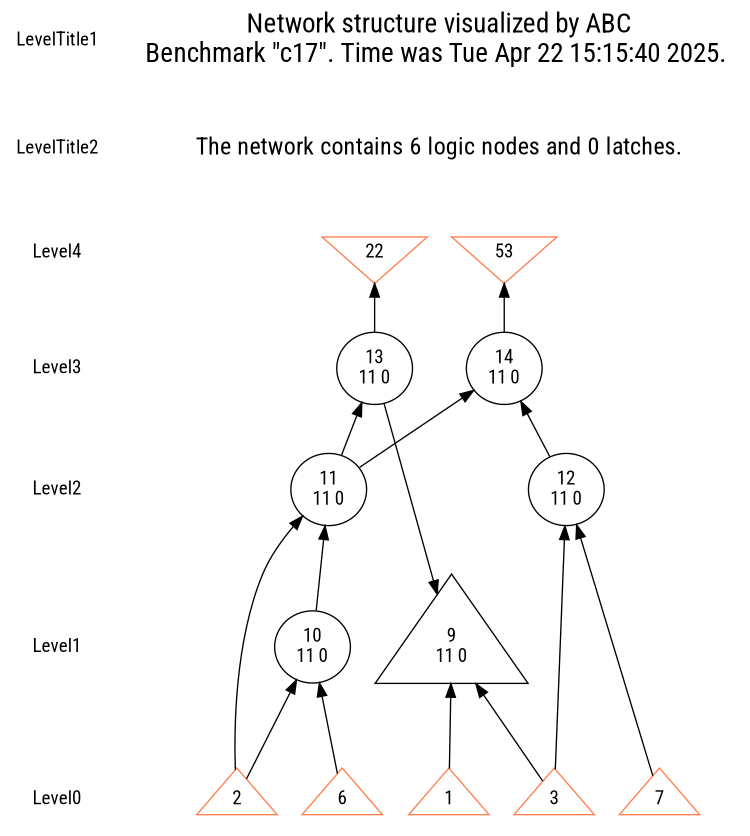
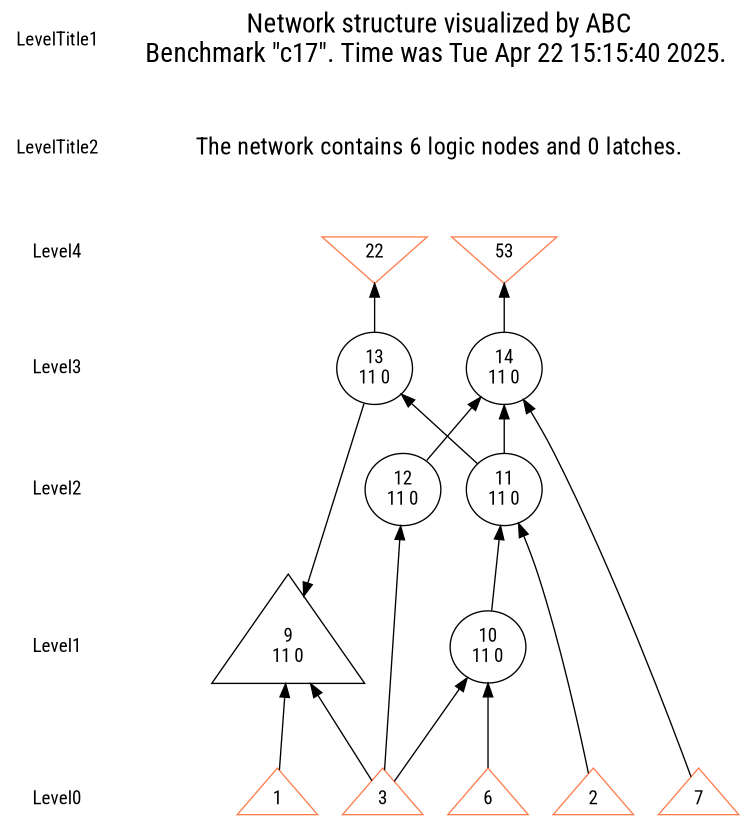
edge "7" -> "12 11 0": now "7" -> "14 11 0"
edge "2" -> "10 11 0": now "3" -> "10 11 0"
